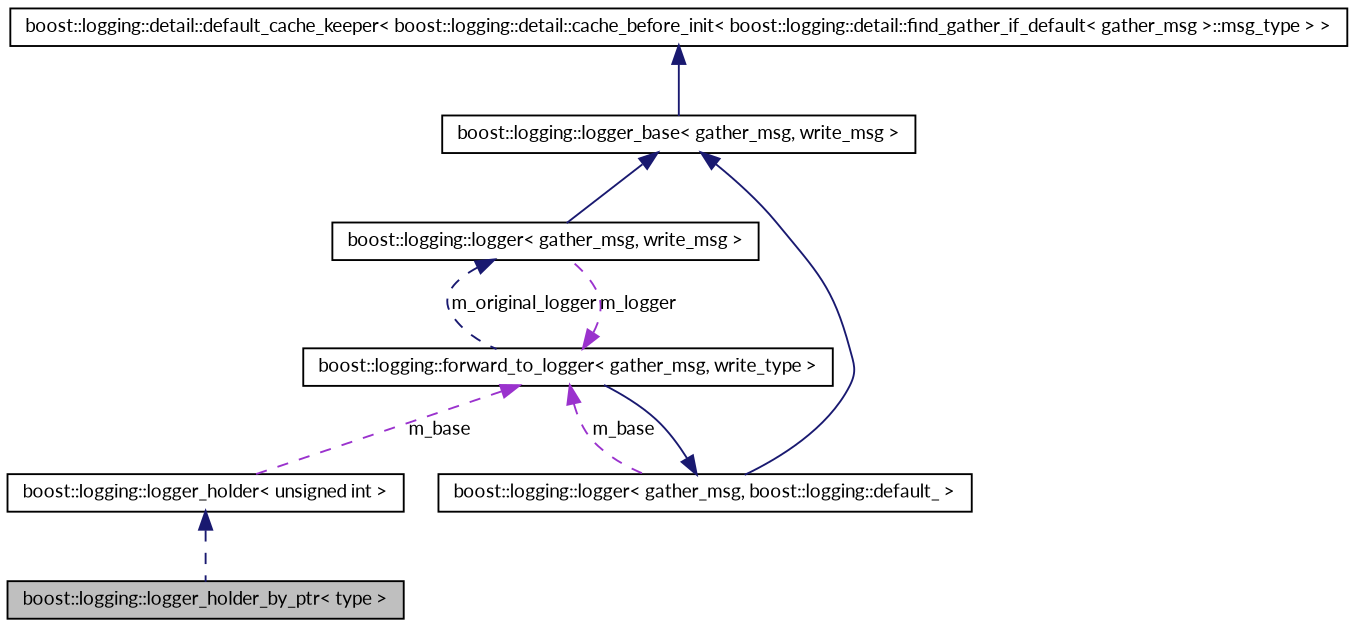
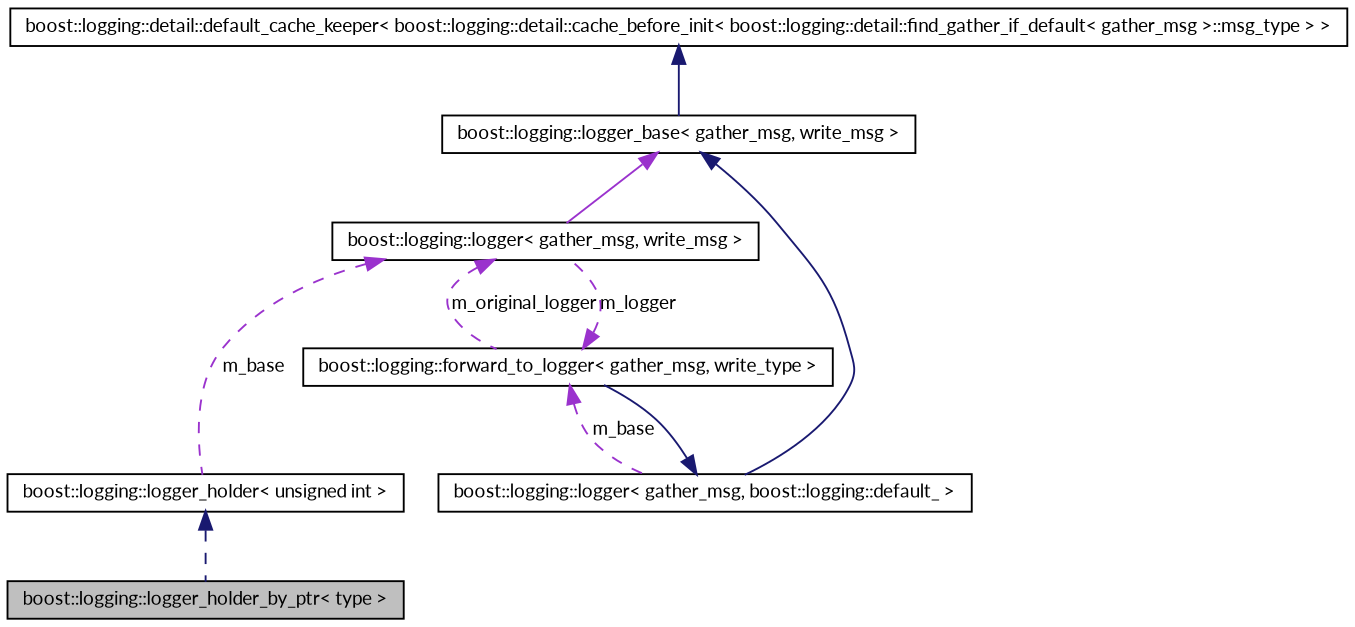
edge "boost::logging::logger< gather_msg, write_msg >" -> "boost::logging::logger_base< gather_msg, write_msg >": color midnightblue -> darkorchid3
edge "boost::logging::forward_to_logger< gather_msg, write_type >" -> "boost::logging::logger< gather_msg, write_msg >": color midnightblue -> darkorchid3
edge "boost::logging::logger_holder< unsigned int >" -> "boost::logging::forward_to_logger< gather_msg, write_type >": now "boost::logging::logger_holder< unsigned int >" -> "boost::logging::logger< gather_msg, write_msg >"
